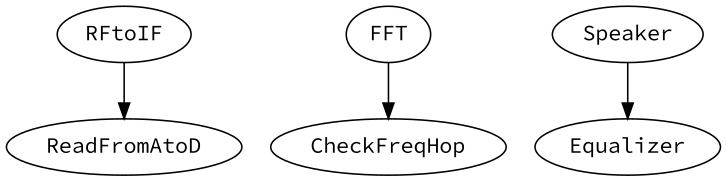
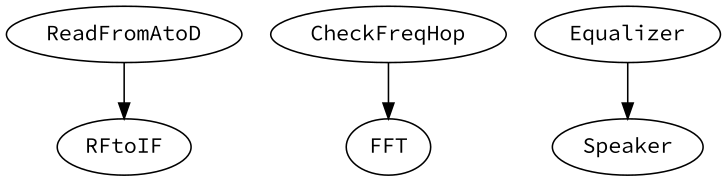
edge "RFtoIF" -> "ReadFromAtoD": reversed
edge "FFT" -> "CheckFreqHop": reversed
edge "Speaker" -> "Equalizer": reversed
